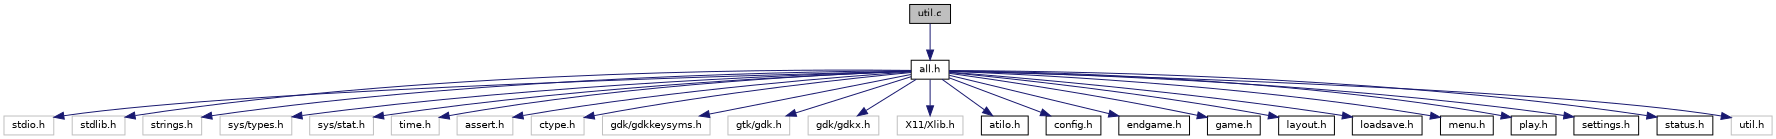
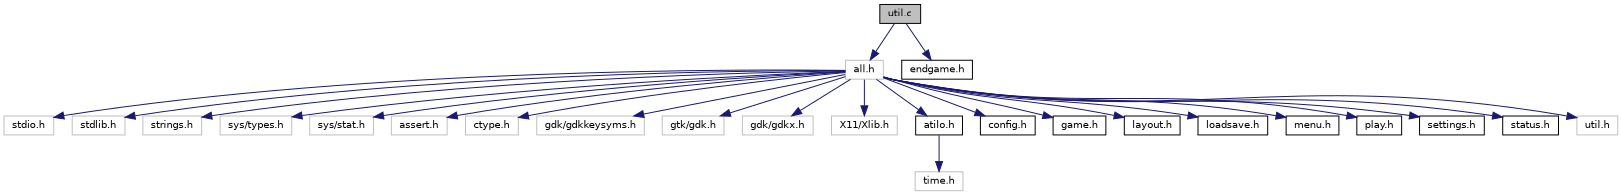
node "all.h": color black -> grey75
edge "all.h" -> "time.h": now "atilo.h" -> "time.h"
edge "all.h" -> "endgame.h": now "util.c" -> "endgame.h"
